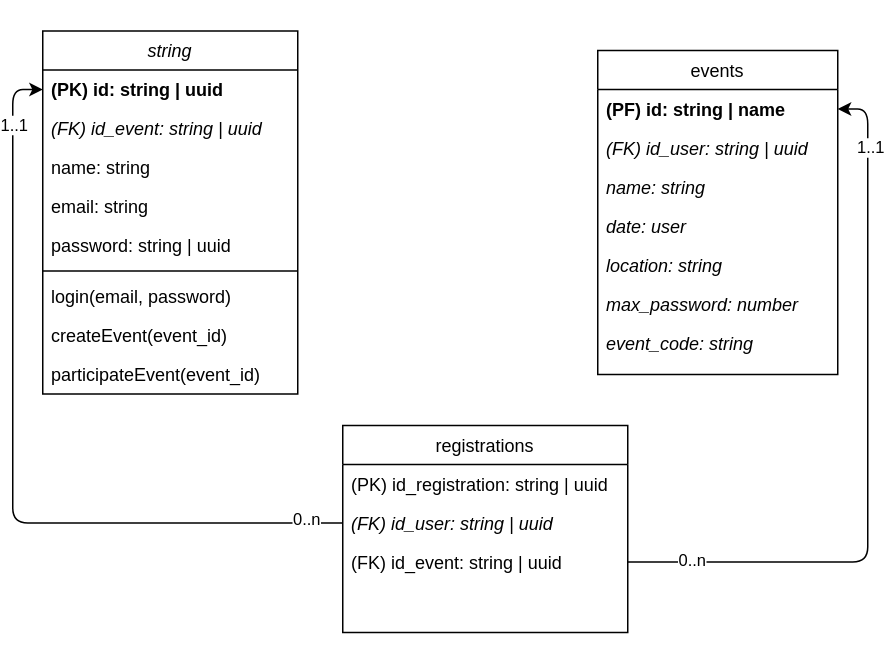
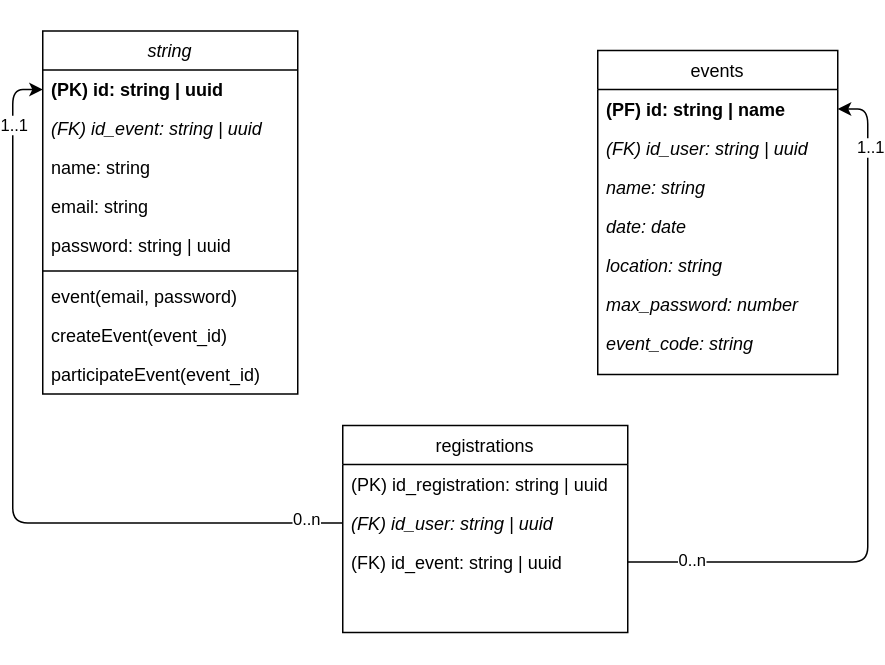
node "date: user": label "date: user" -> "date: date"
node "login(email, password)": label "login(email, password)" -> "event(email, password)"
